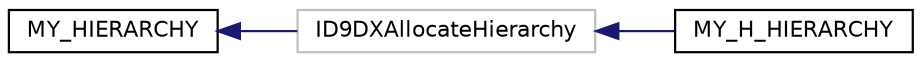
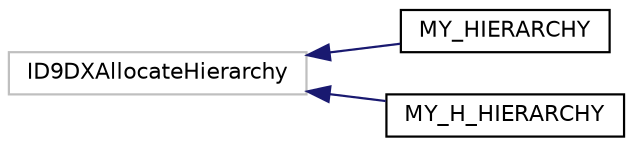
edge "ID9DXAllocateHierarchy" -> "MY_HIERARCHY": reversed
